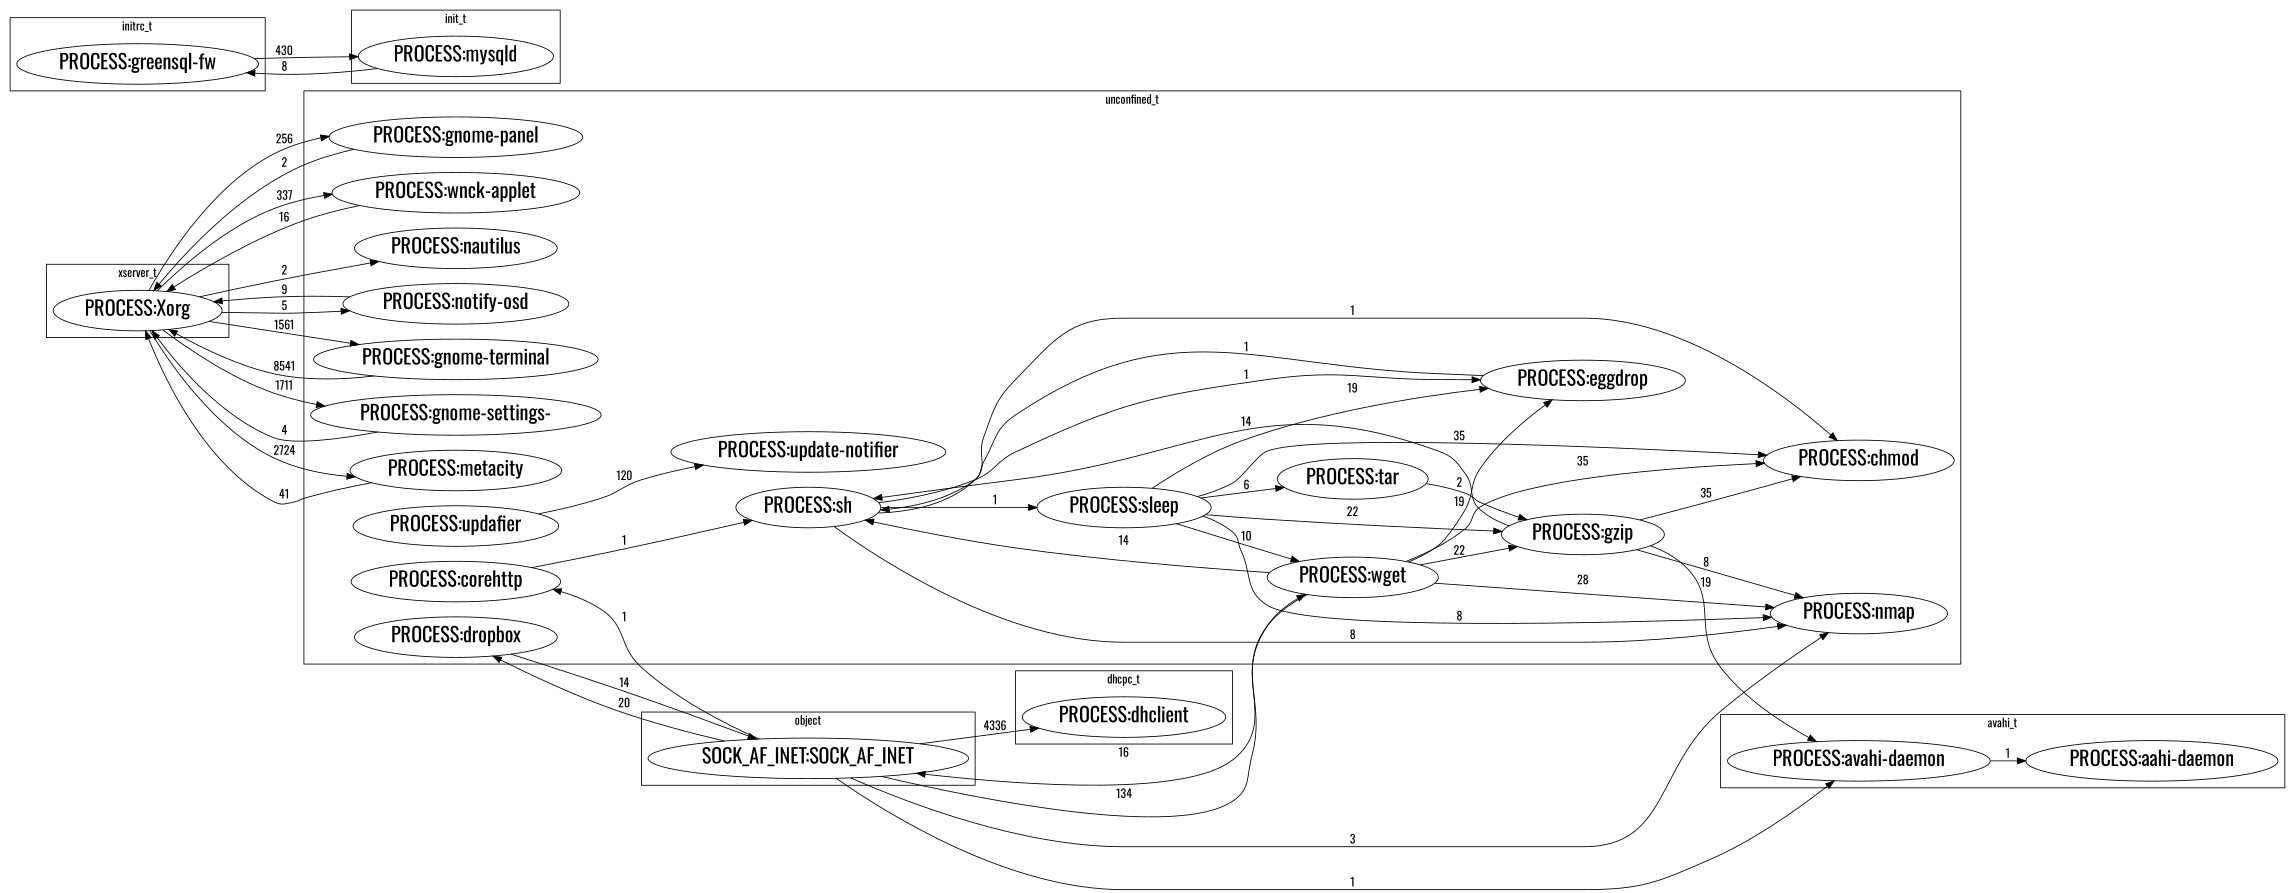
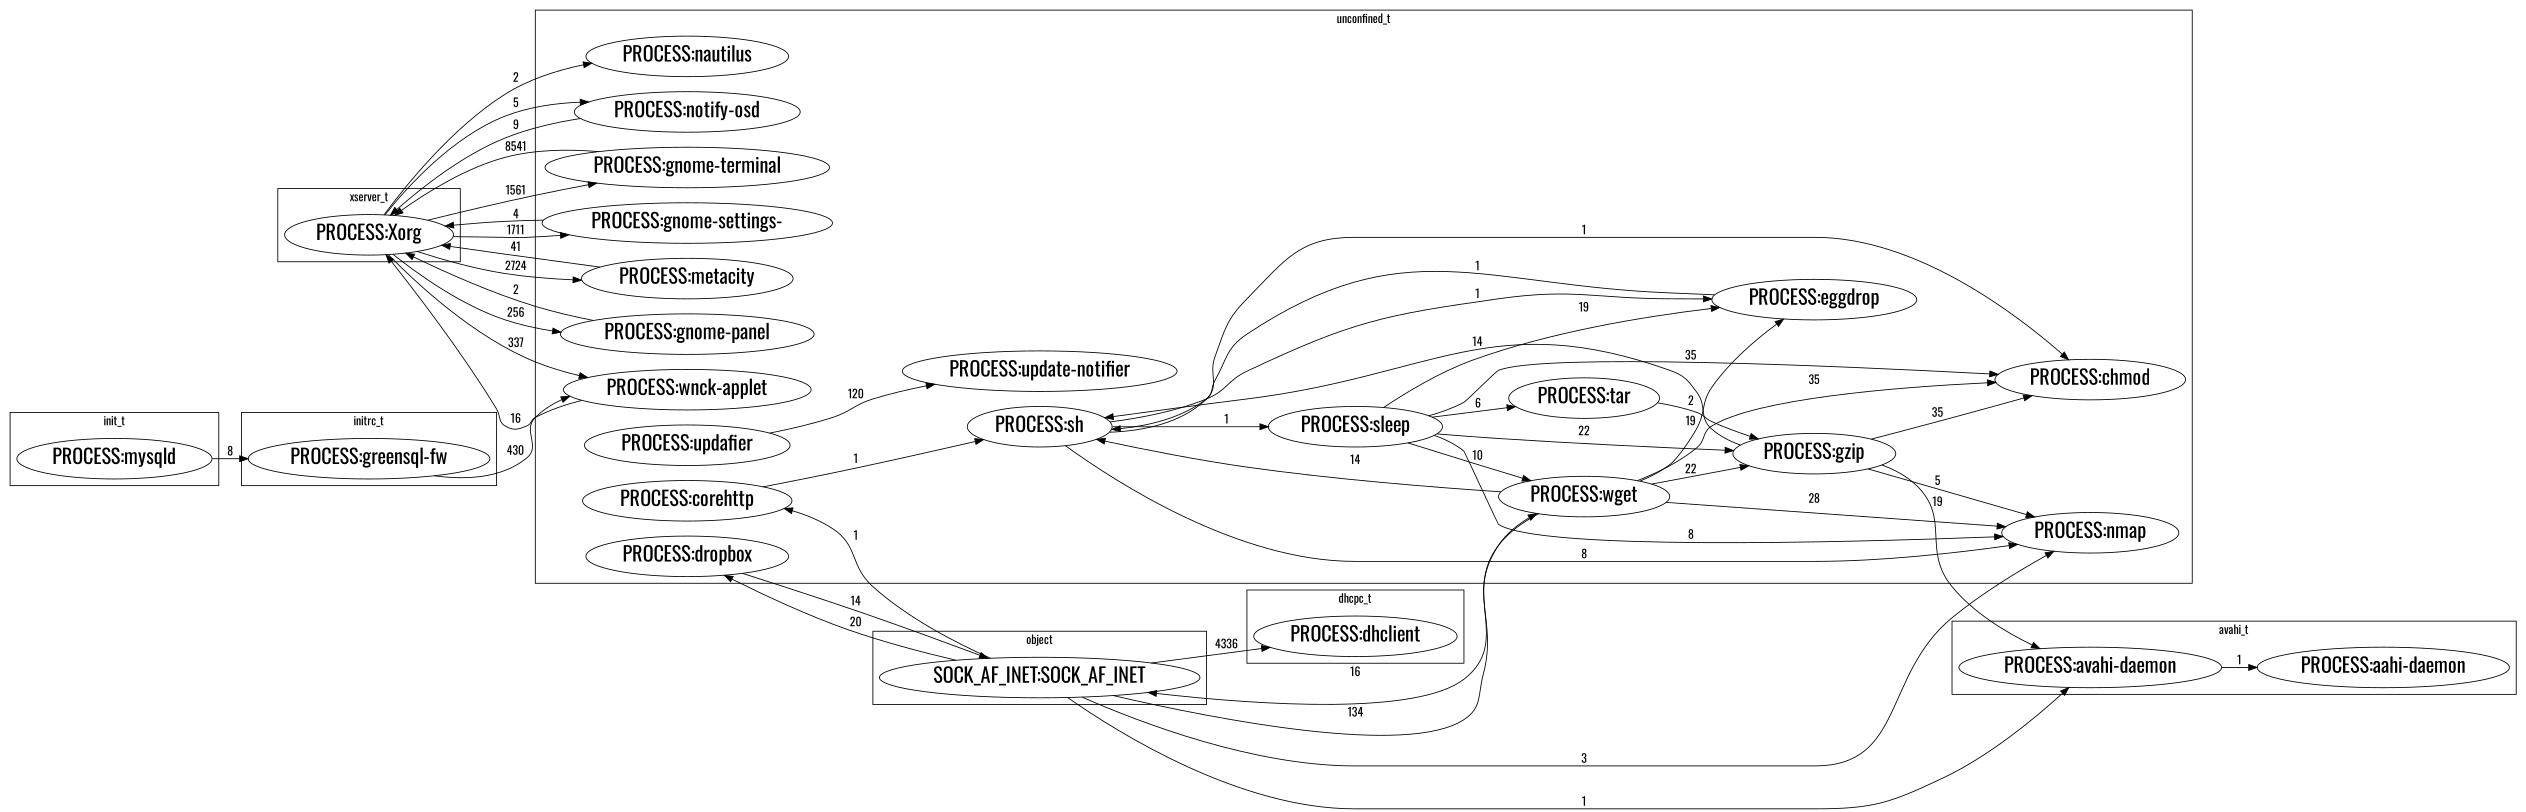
edge "PROCESS:greensql-fw" -> "PROCESS:mysqld": now "PROCESS:greensql-fw" -> "PROCESS:wnck-applet"
edge "PROCESS:gzip" -> "PROCESS:nmap": label "8" -> "5"
